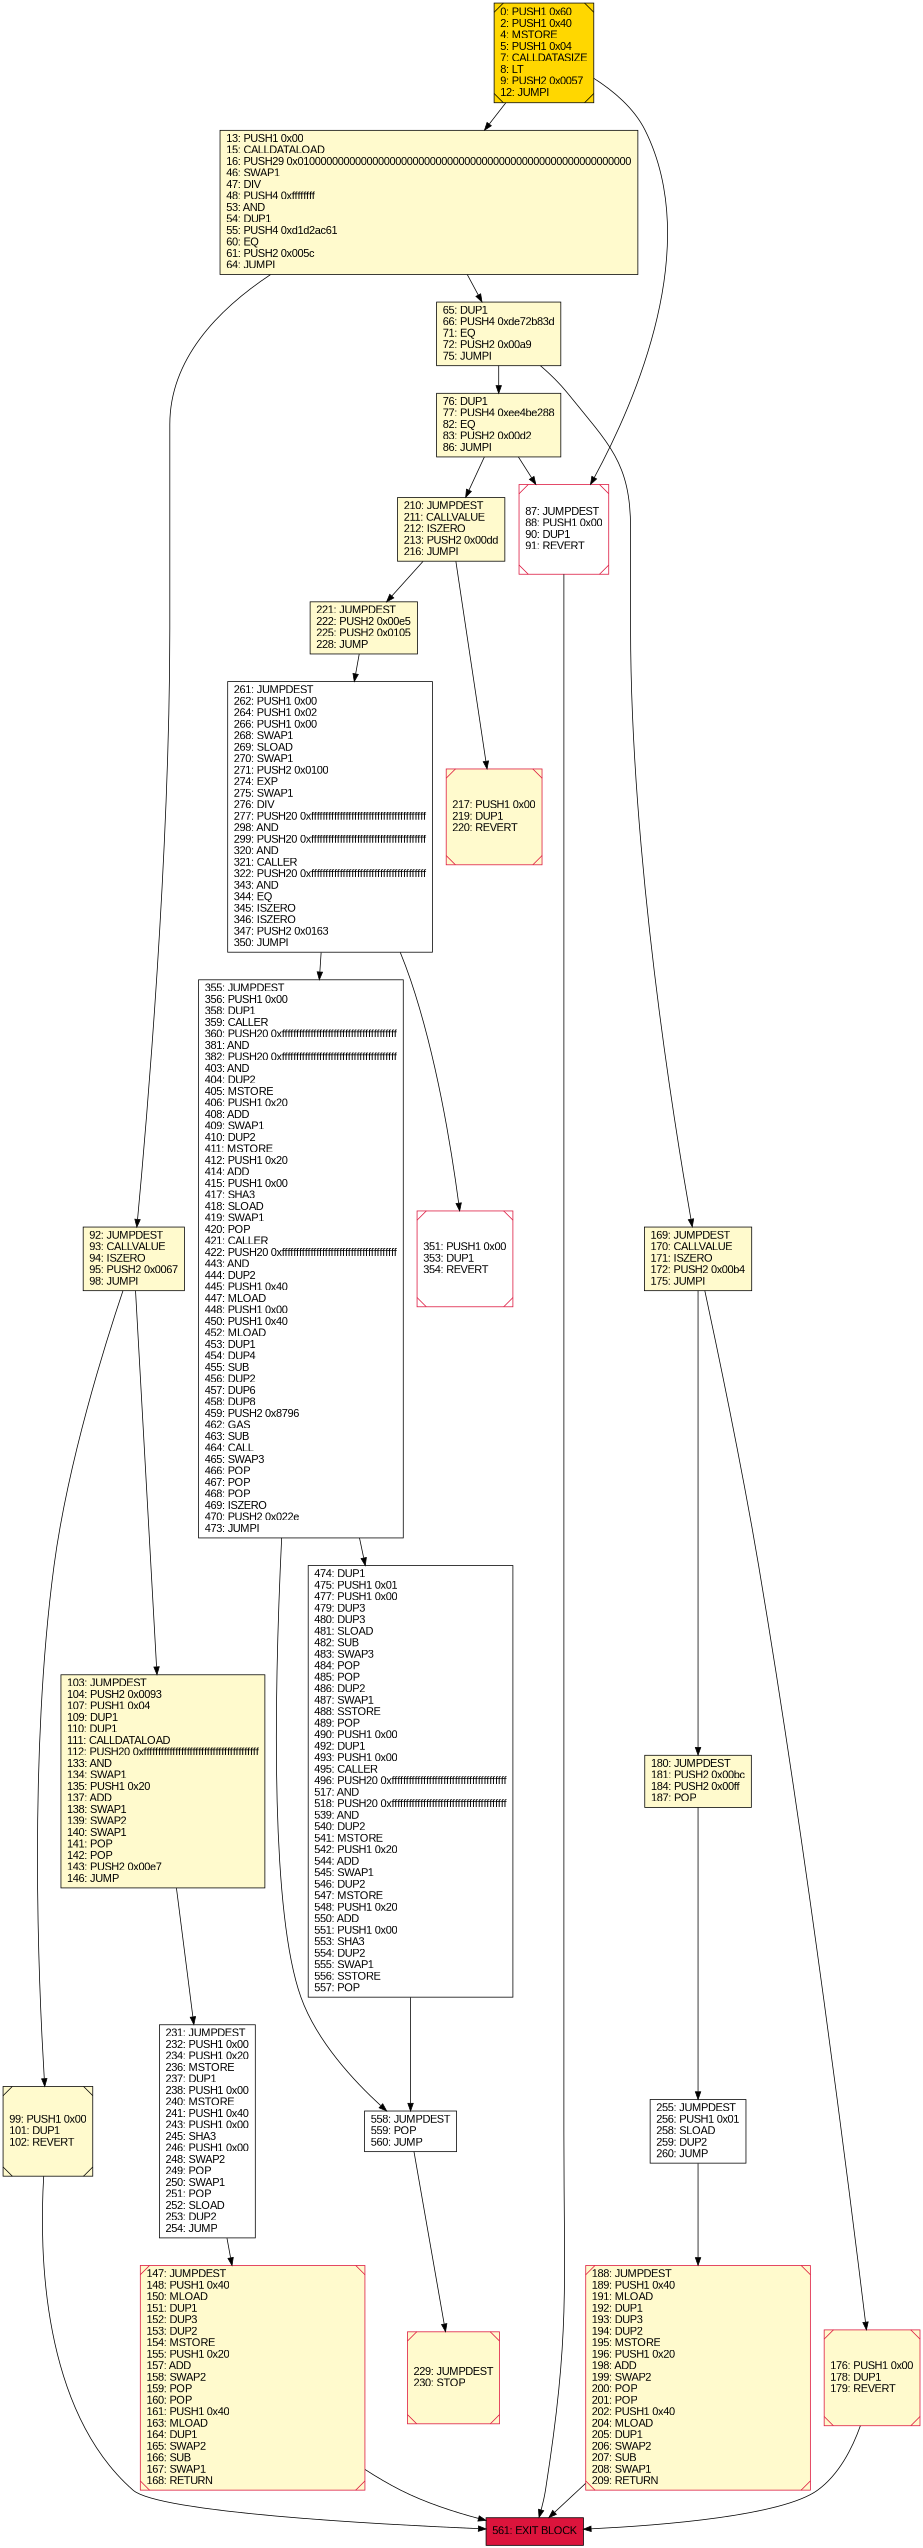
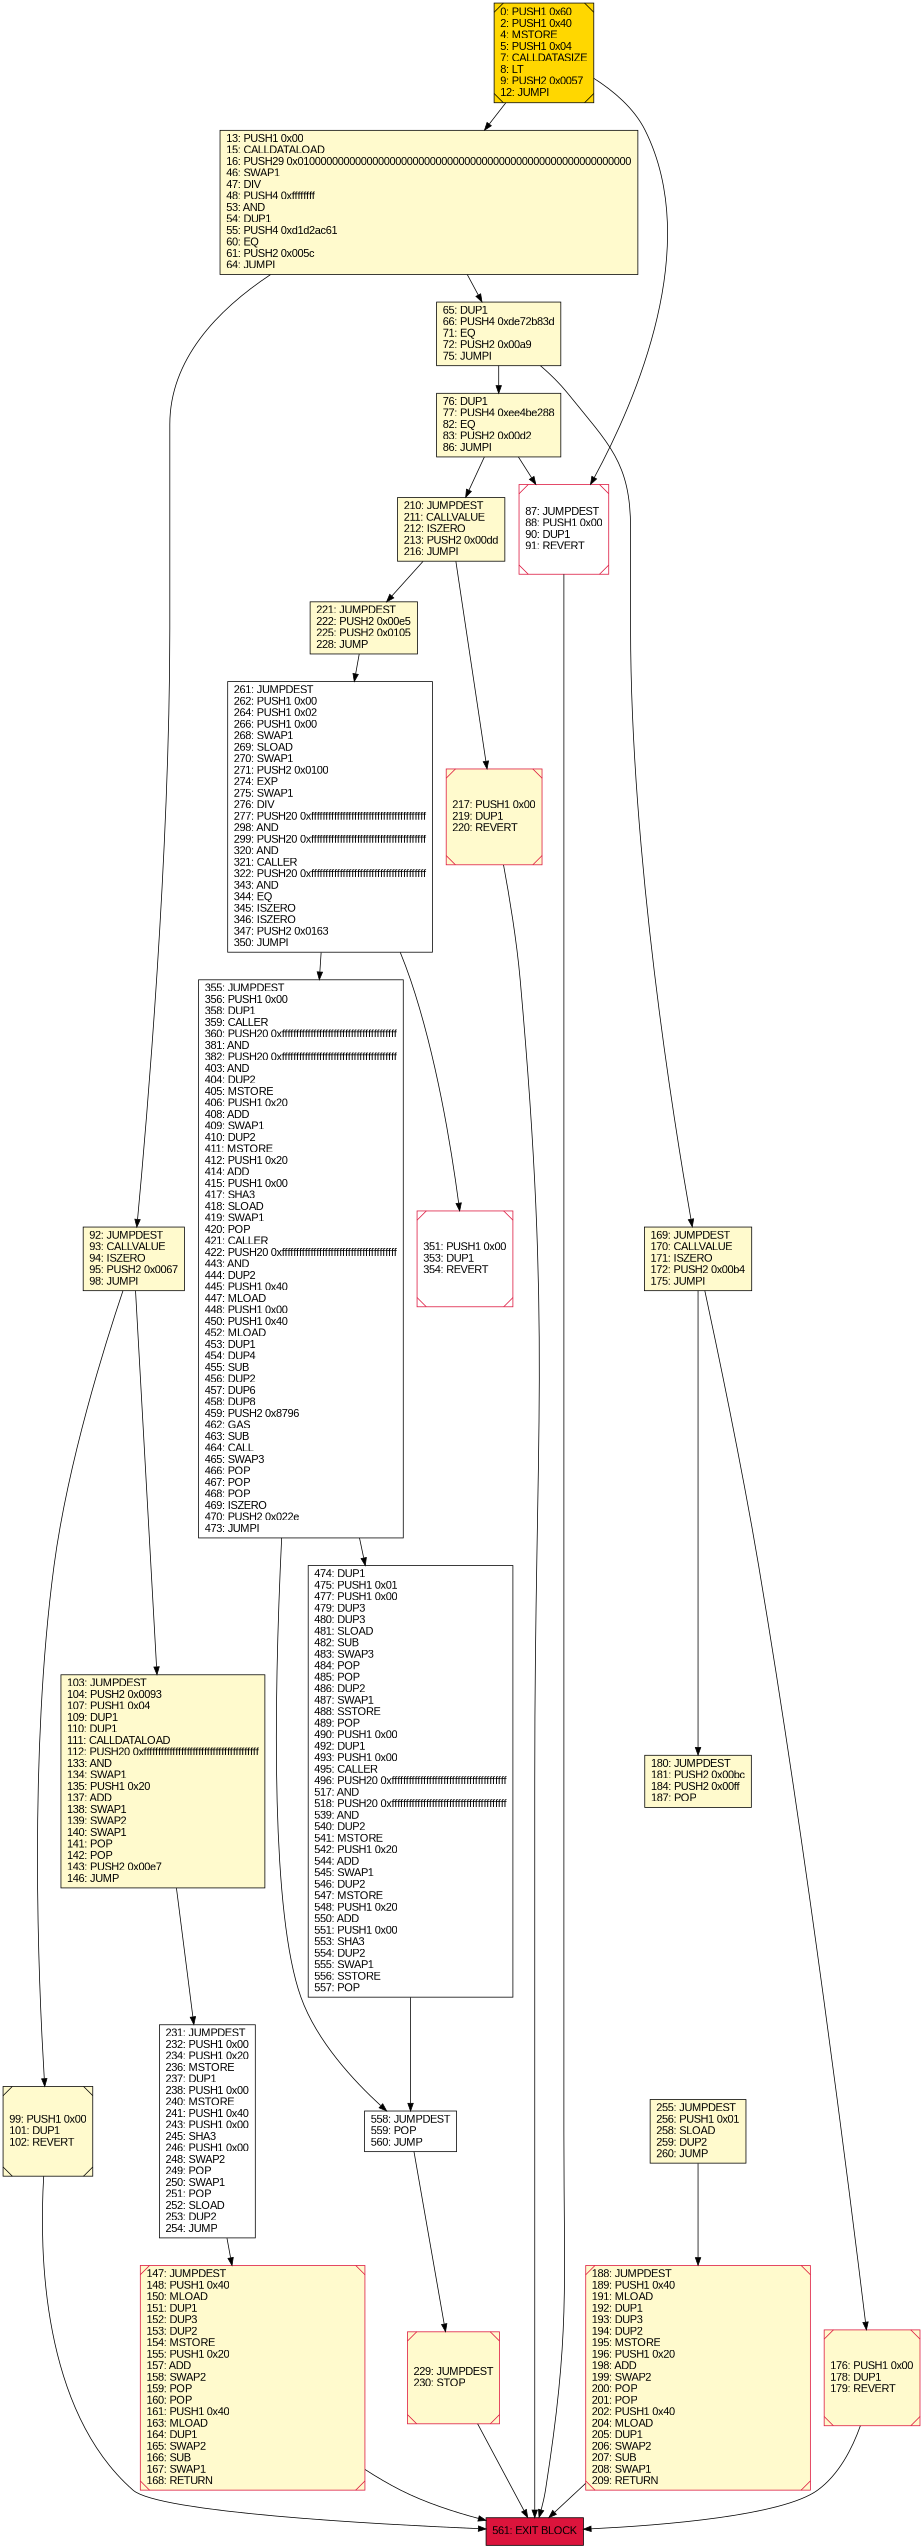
edge "217: PUSH1 0x00 219: DUP1 220: REVERT" -> "561: EXIT BLOCK": added
edge "180: JUMPDEST 181: PUSH2 0x00bc 184: PUSH2 0x00ff 187: POP" -> "255: JUMPDEST 256: PUSH1 0x01 258: SLOAD 259: DUP2 260: JUMP": removed
node "255: JUMPDEST 256: PUSH1 0x01 258: SLOAD 259: DUP2 260: JUMP": fillcolor white -> lemonchiffon
edge "229: JUMPDEST 230: STOP" -> "561: EXIT BLOCK": added
